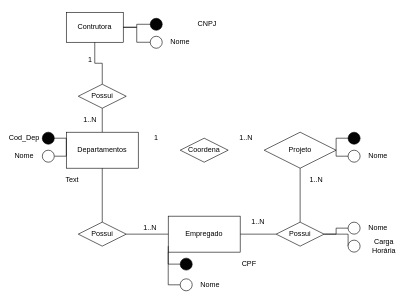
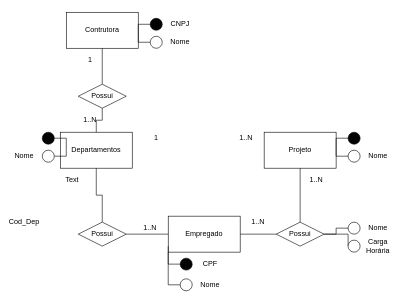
node "CNPJ": moved (207, 24) -> (180, 24)
node "Contrutora": size 57x30 -> 72x36
node "Cod_Dep": moved (24, 138) -> (24, 222)
node "Departamentos": moved (102, 150) -> (96, 150)
node "Coordena": removed
node "Projeto": shape diamond -> rectangle
node "Carga Horária": moved (384, 246) -> (378, 246)
node "CPF": moved (249, 264) -> (210, 264)
